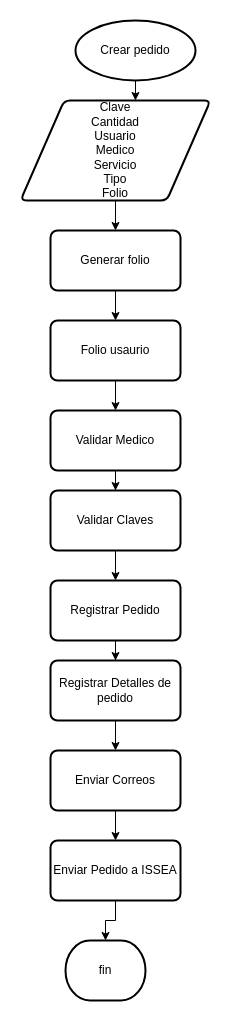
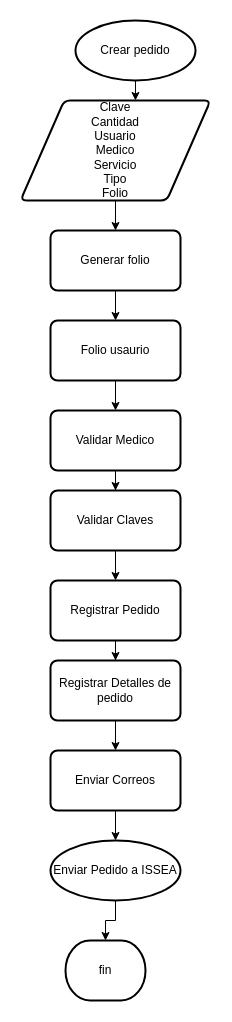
node "Enviar Pedido a ISSEA": shape rounded rectangle -> ellipse
